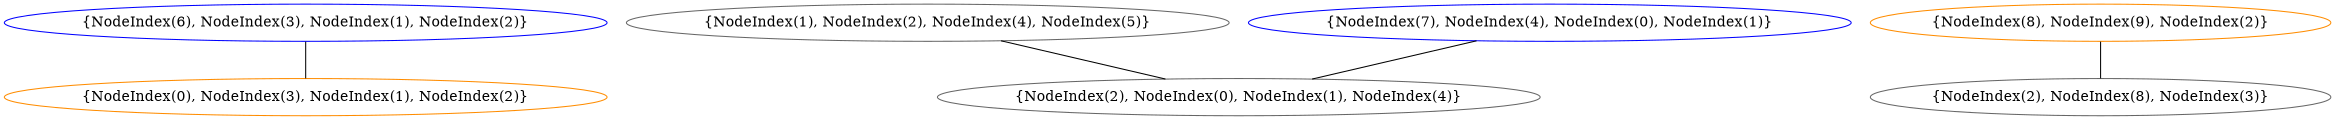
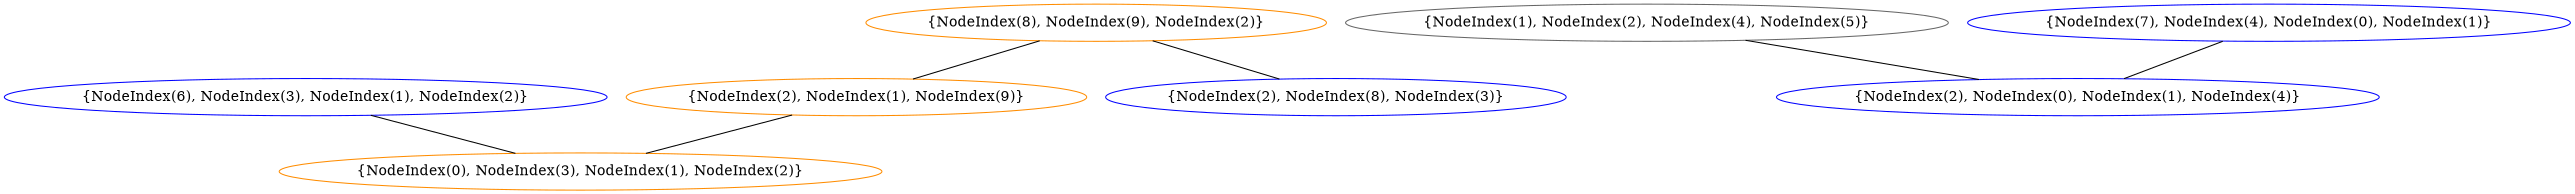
node "{NodeIndex(2), NodeIndex(1), NodeIndex(9)}": added
node "{NodeIndex(2), NodeIndex(0), NodeIndex(1), NodeIndex(4)}": color gray40 -> blue
node "{NodeIndex(2), NodeIndex(8), NodeIndex(3)}": color gray40 -> blue
